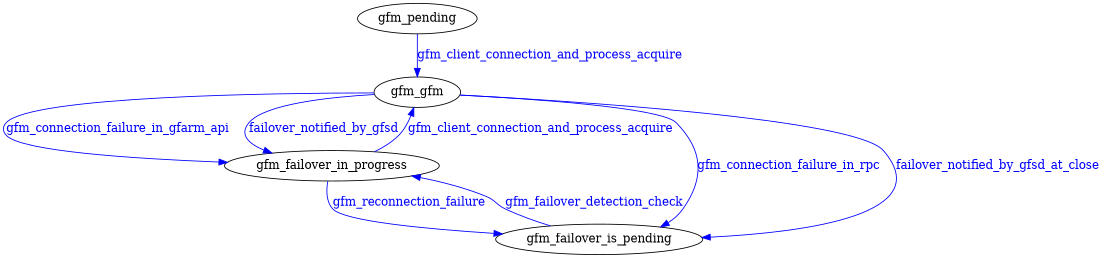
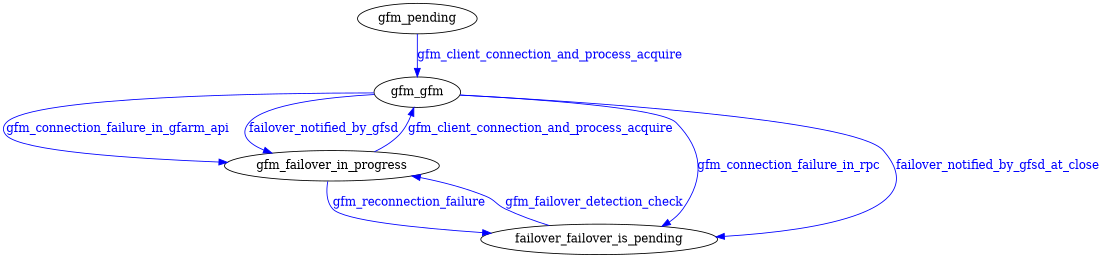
node "gfm_failover_is_pending": label "gfm_failover_is_pending" -> "failover_failover_is_pending"
